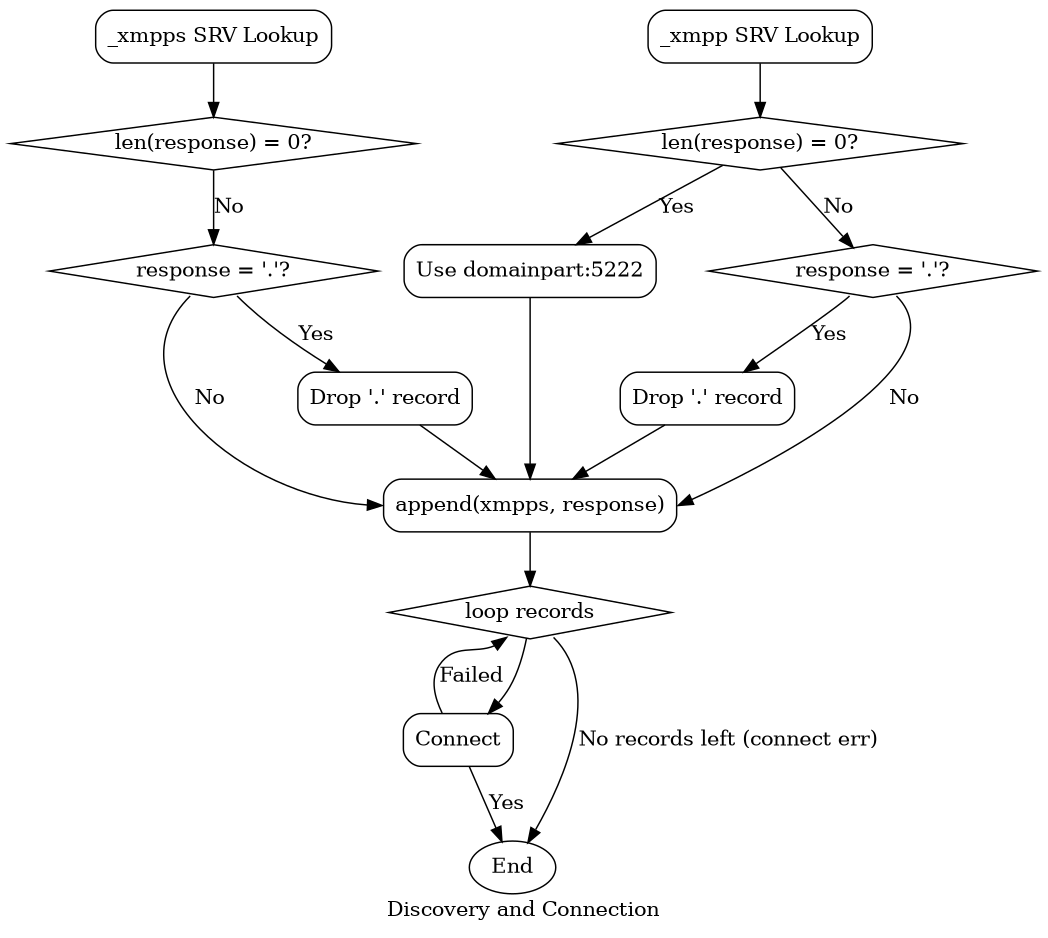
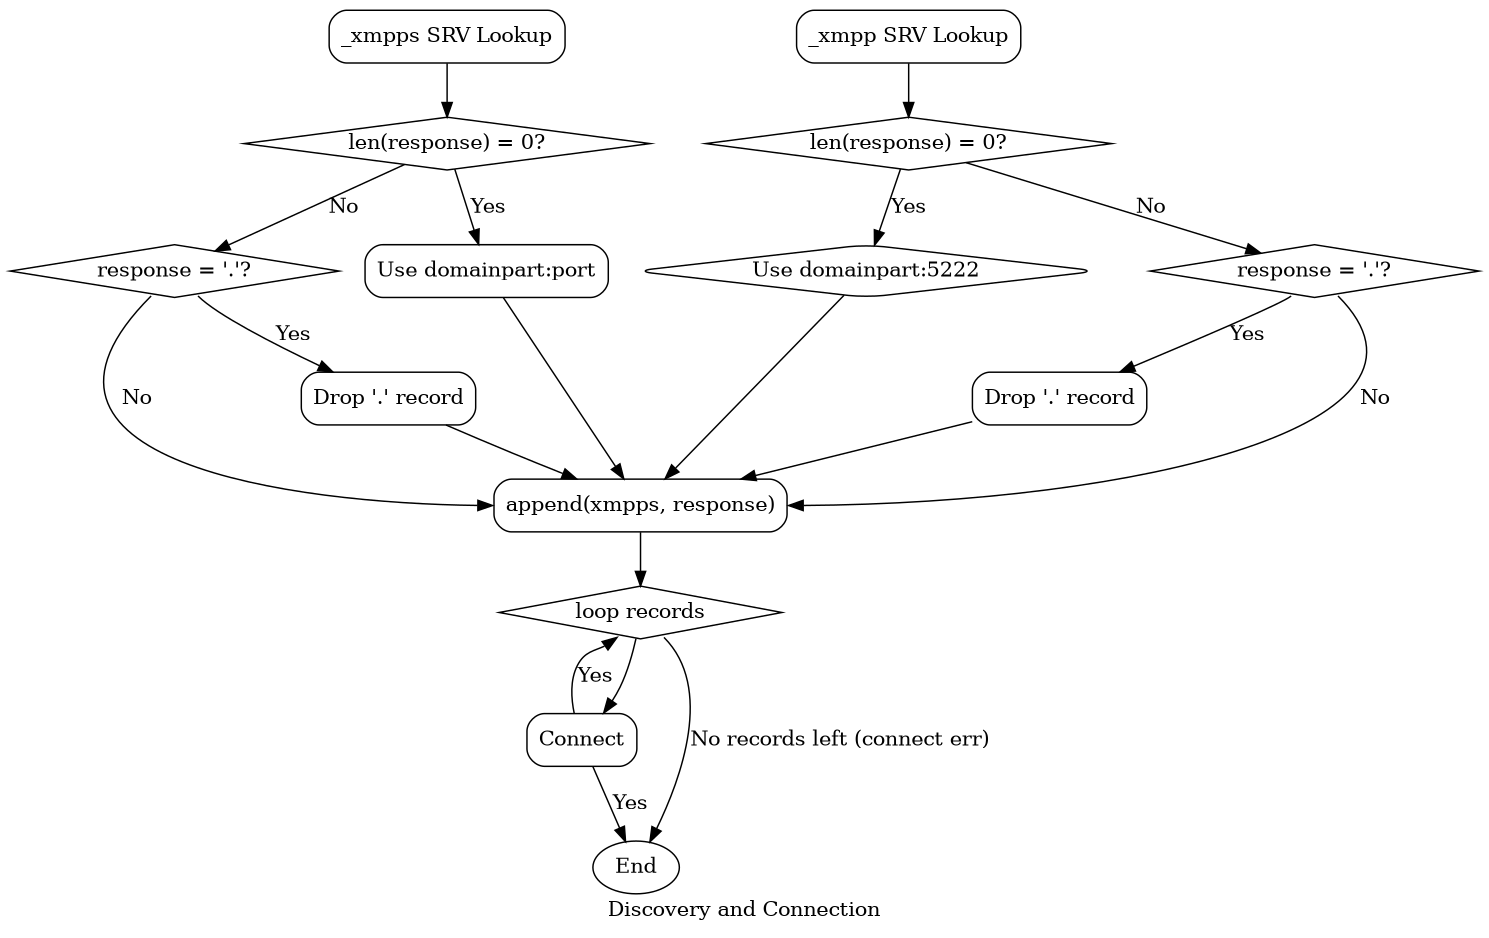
node "Use domainpart:port": added
node "Use domainpart:5222": shape box -> diamond
edge "Connect" -> "loop records": label "Failed" -> "Yes"
